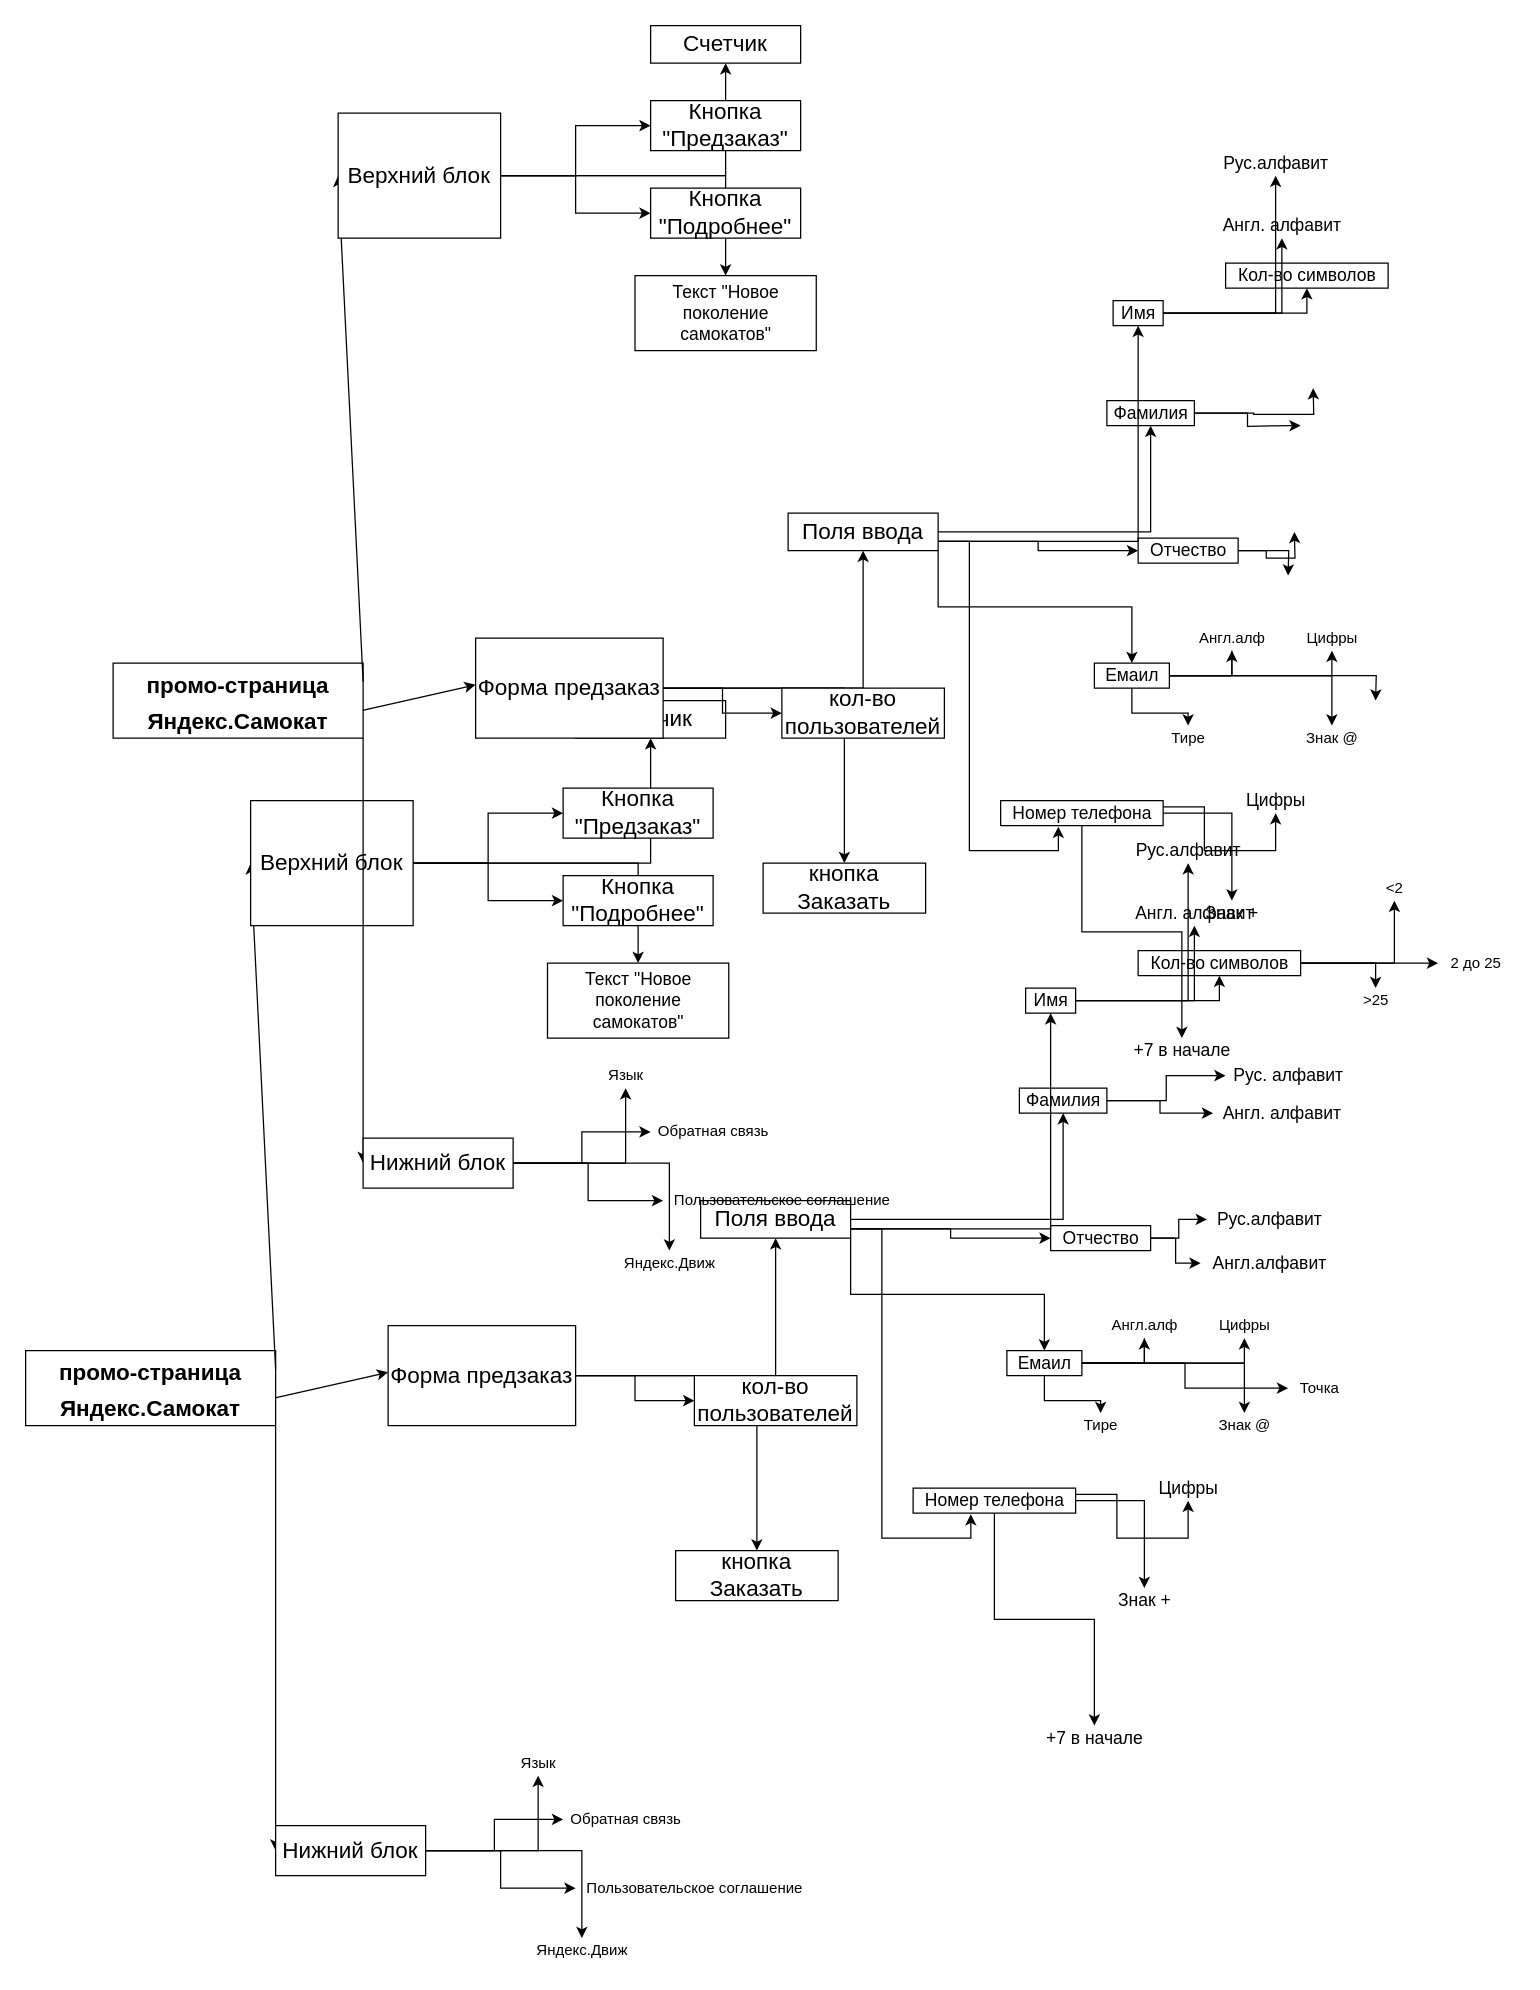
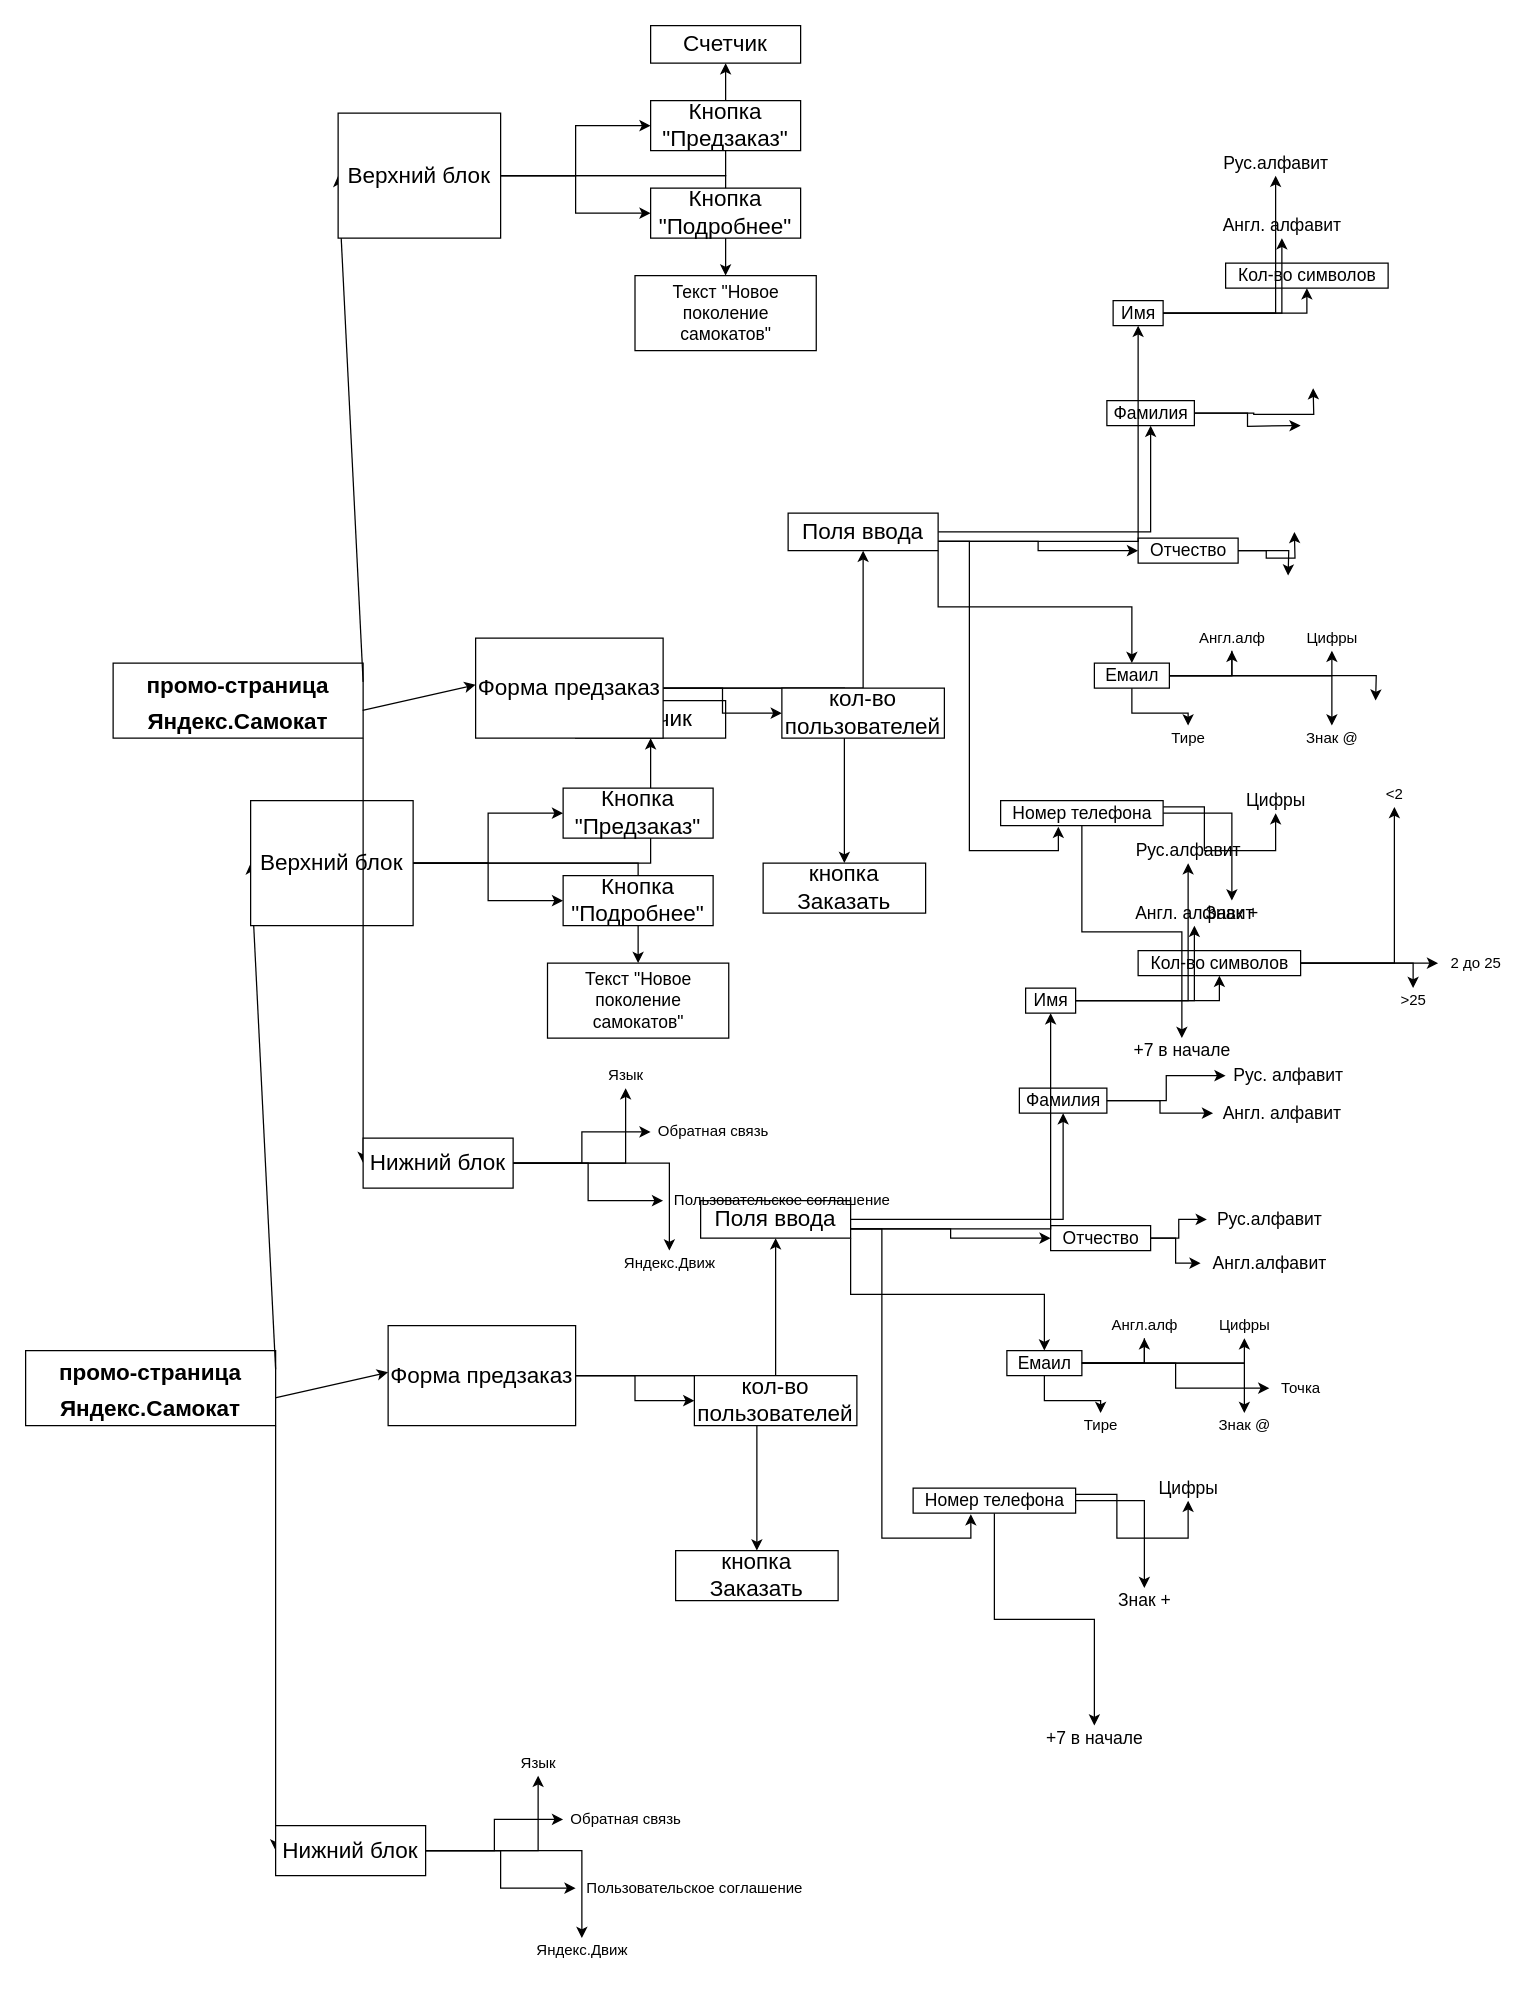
node "<2": moved (1394, 888) -> (1394, 794)
node ">25": moved (1376, 1001) -> (1413, 1001)
node "Точка": moved (1319, 1388) -> (1301, 1388)
